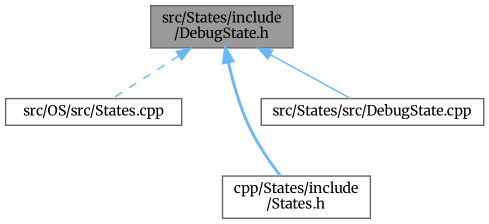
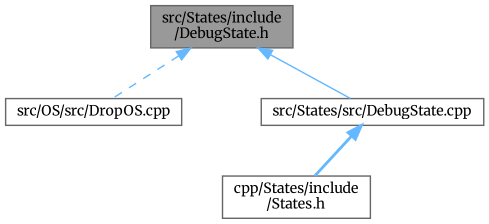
node "src/OS/src/States.cpp": label "src/OS/src/States.cpp" -> "src/OS/src/DropOS.cpp"
edge "cpp/States/include /States.h" -> "src/States/include /DebugState.h": now "cpp/States/include /States.h" -> "src/States/src/DebugState.cpp"
